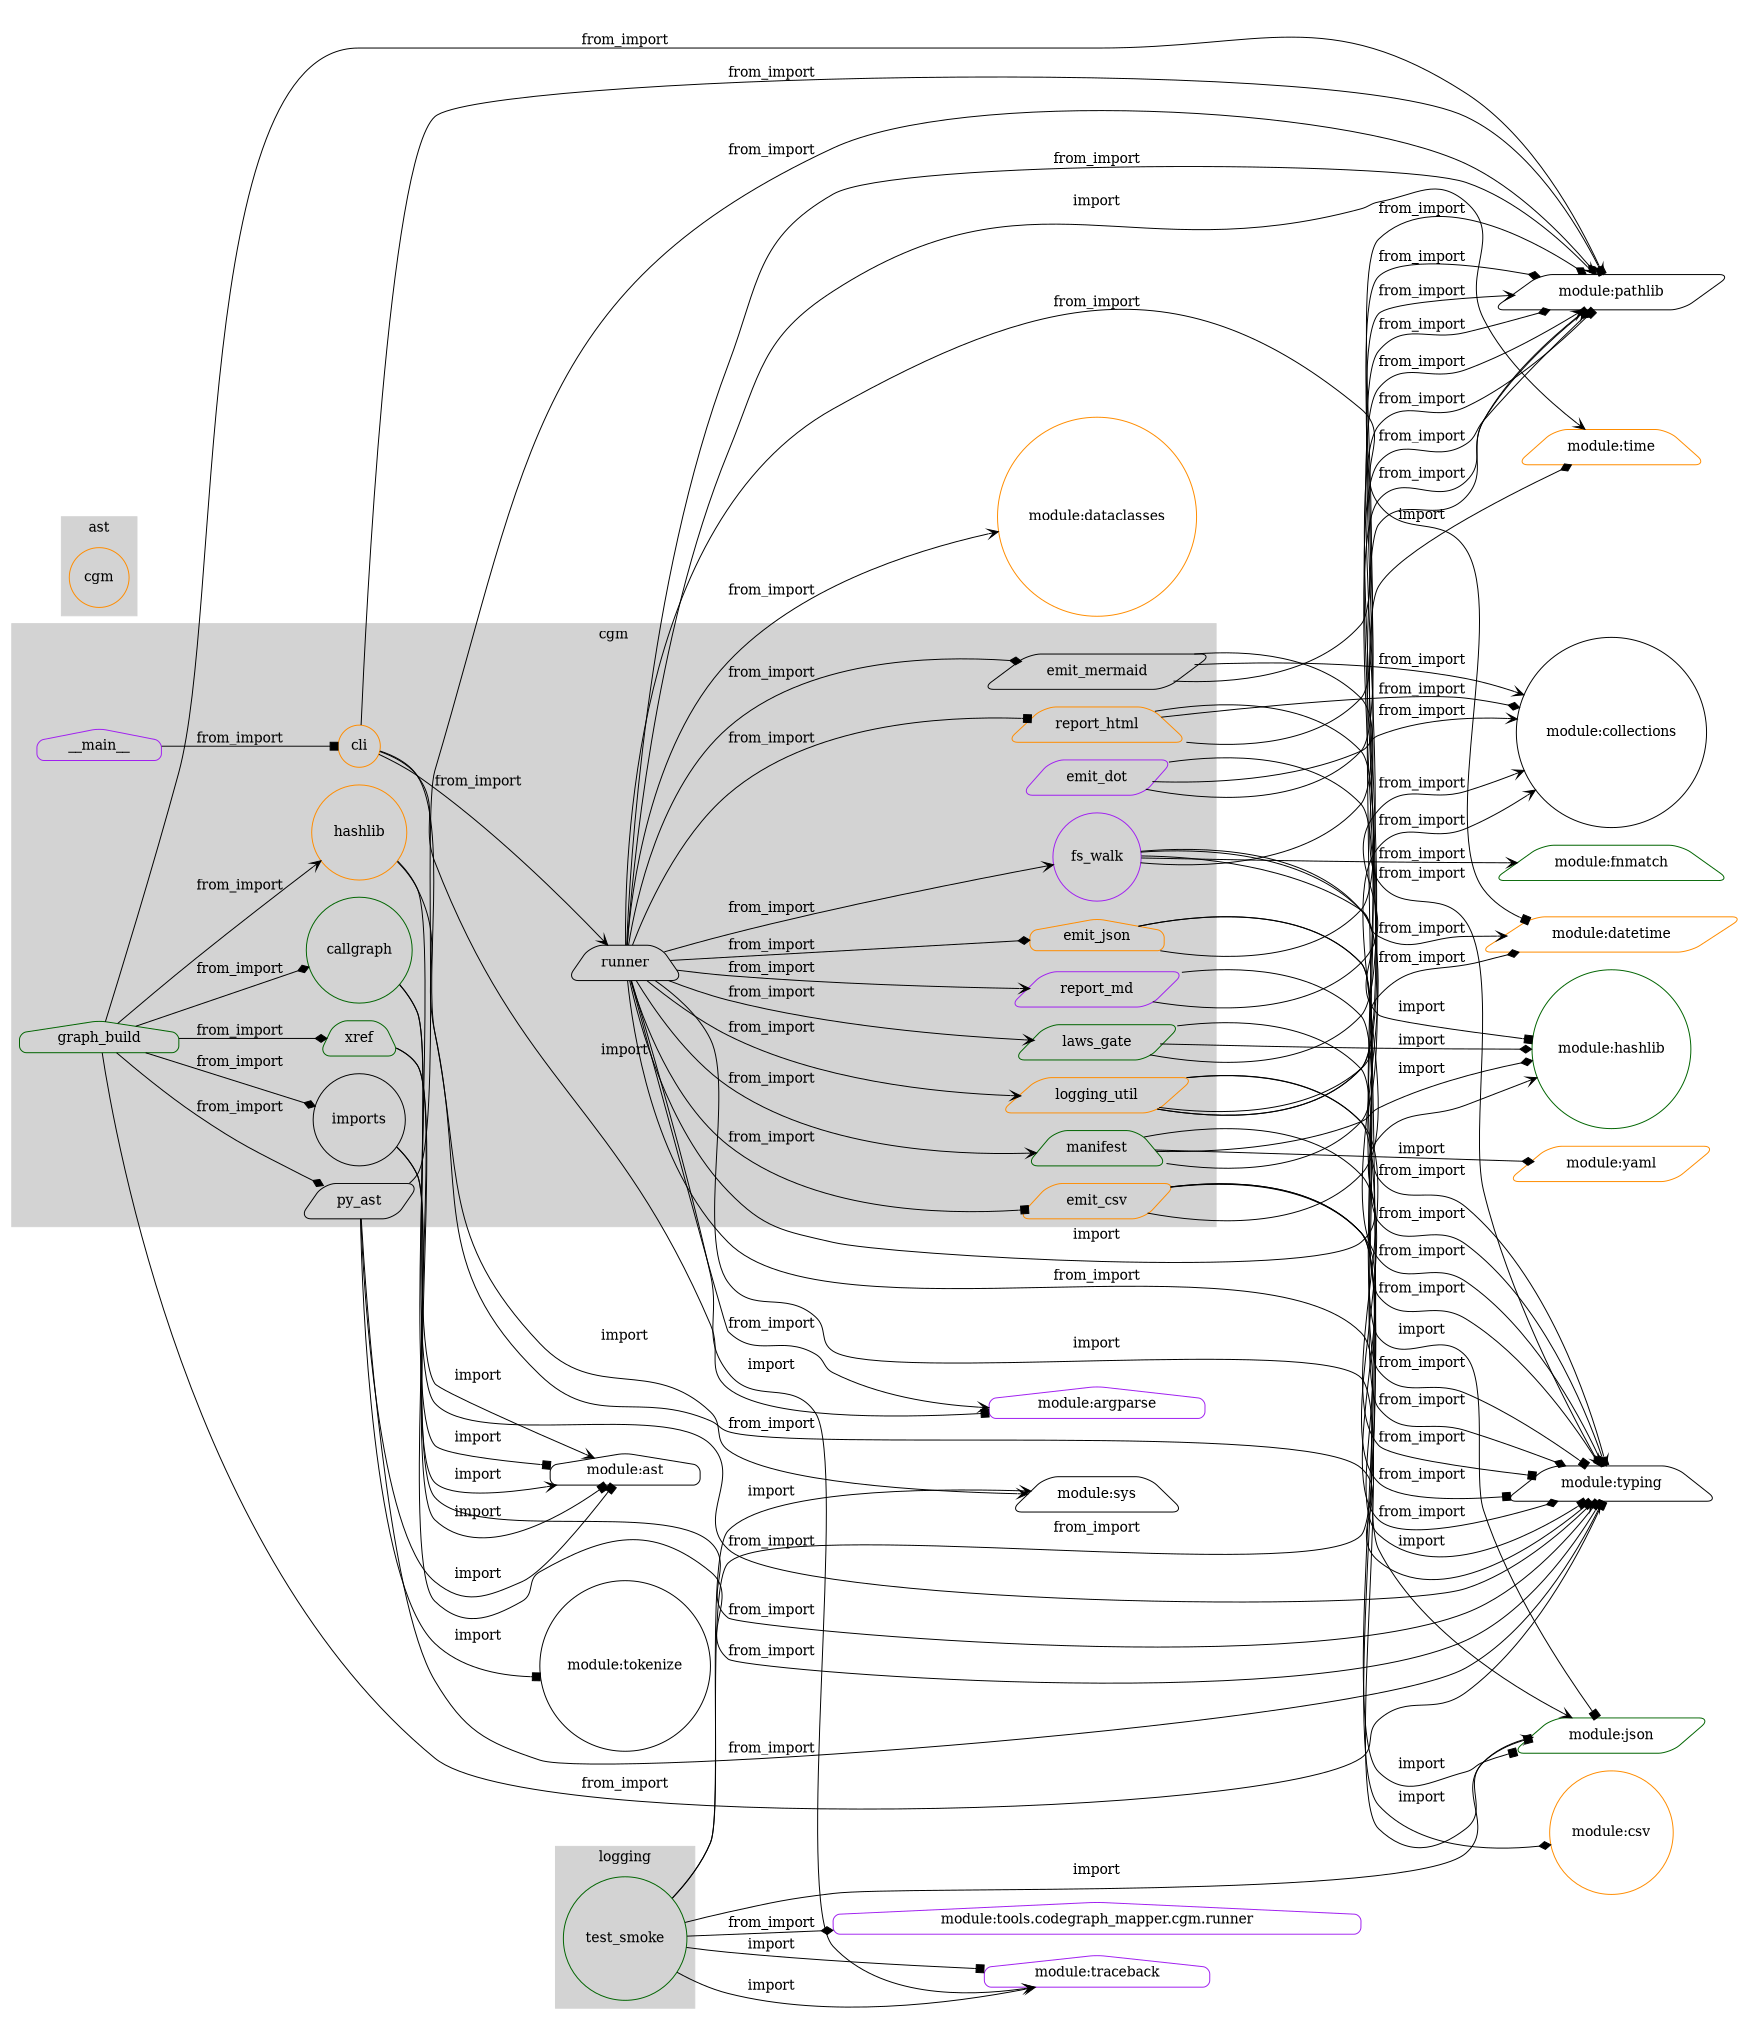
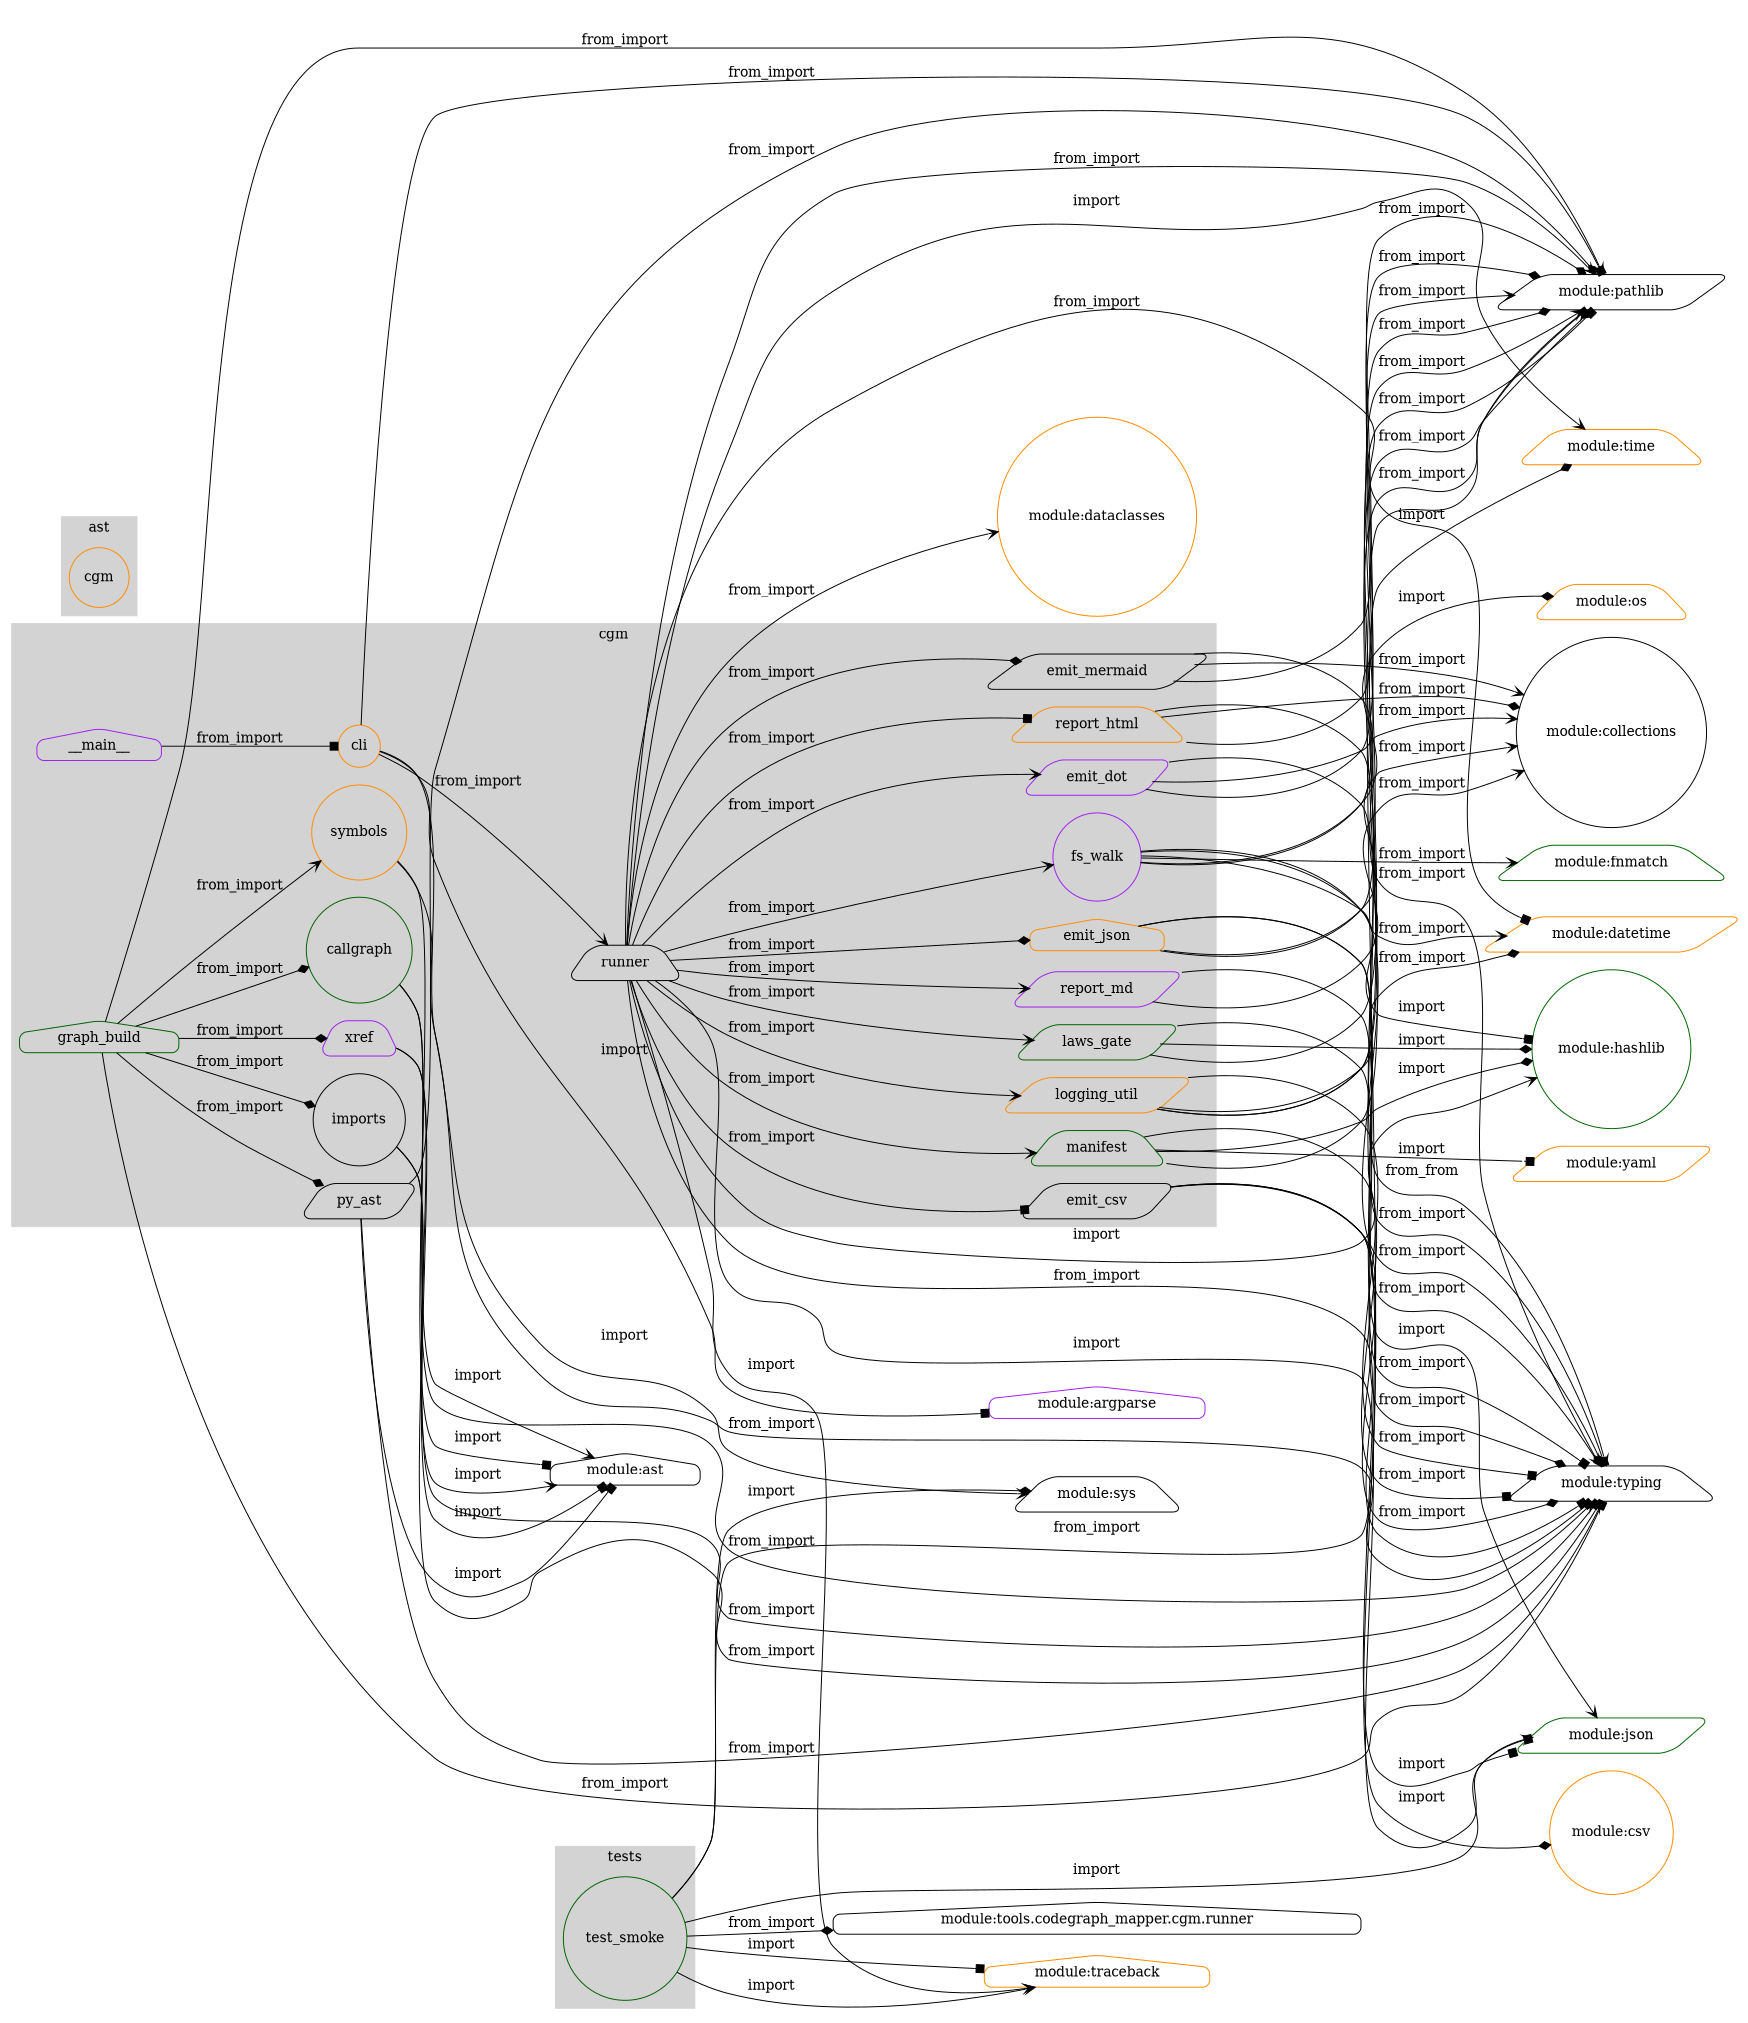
node "module:os": added
node "hashlib": label "hashlib" -> "symbols"
edge "emit_csv" -> "module:collections": now "emit_json" -> "module:collections"
node "xref": color darkgreen -> purple
edge "manifest" -> "module:yaml": arrowhead diamond -> box
edge "report_html" -> "module:typing": label "from_import" -> "from_from"
node "emit_csv": color darkorange -> black
edge "runner" -> "module:argparse": now "runner" -> "emit_dot"
edge "emit_json" -> "module:json": arrowhead box -> vee
edge "test_smoke" -> "module:sys": arrowhead vee -> diamond
edge "logging_util" -> "module:json": removed, label "import"
node "module:tokenize": removed
cluster "logging": label "logging" -> "tests"
node "module:tools.codegraph_mapper.cgm.runner": color purple -> black
node "module:traceback": color purple -> darkorange
